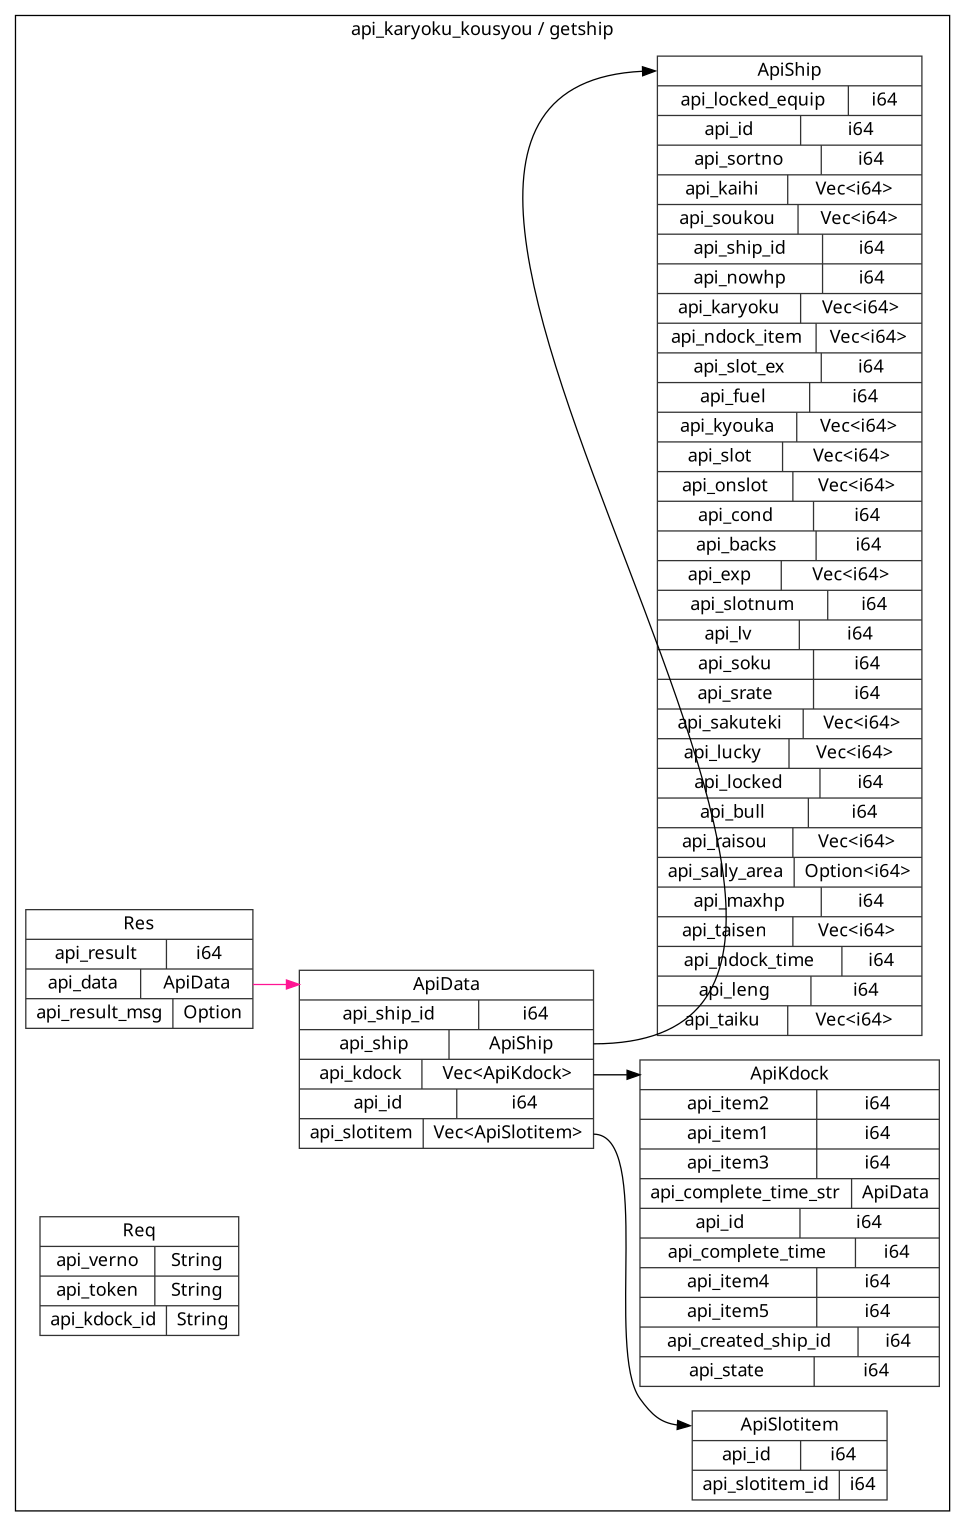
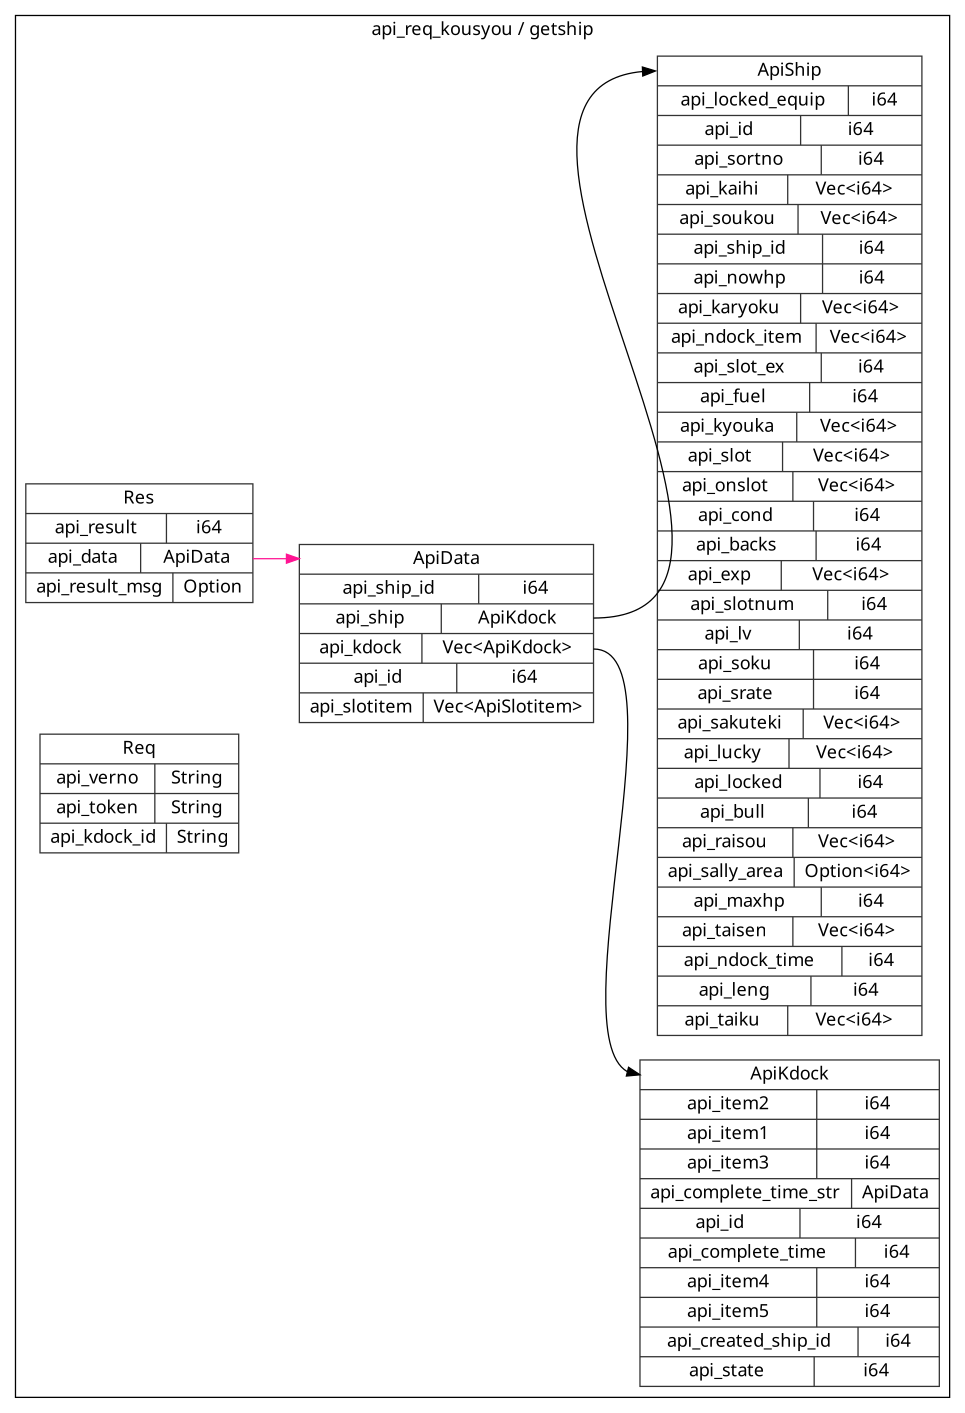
cluster "api_karyoku_kousyou / getship": label "api_karyoku_kousyou / getship" -> "api_req_kousyou / getship"
node "ApiData": text "ApiShip" -> "ApiKdock"
node "ApiSlotitem": removed
